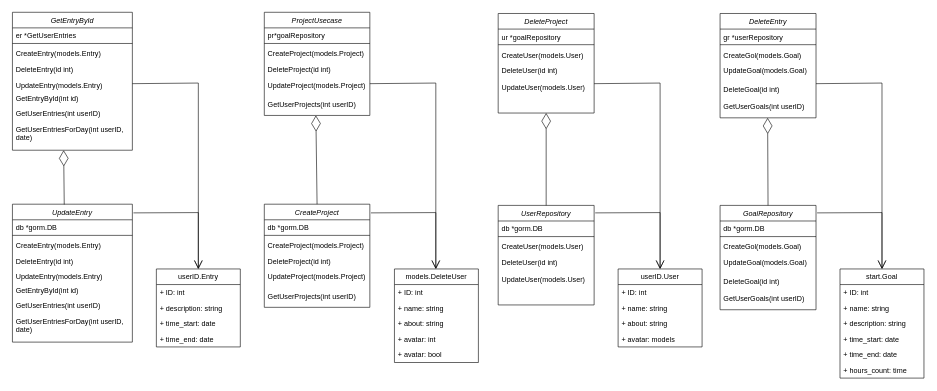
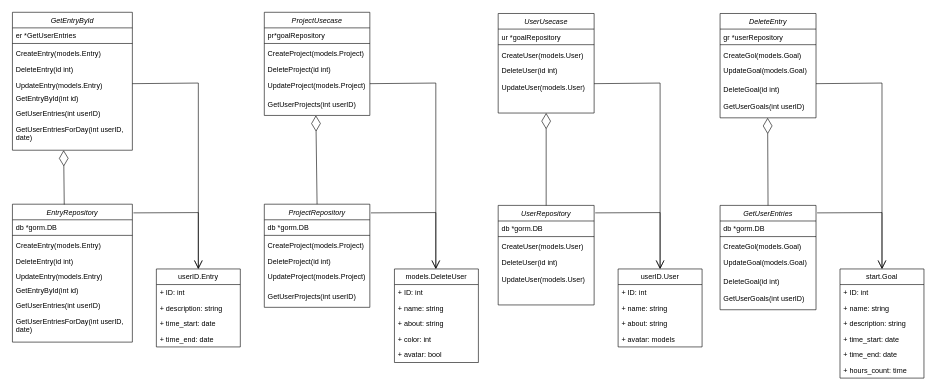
node "DeleteProject": label "DeleteProject" -> "UserUsecase"
node "UpdateEntry": label "UpdateEntry" -> "EntryRepository"
node "CreateProject": label "CreateProject" -> "ProjectRepository"
node "GoalRepository": label "GoalRepository" -> "GetUserEntries"
node "+ avatar: int": label "+ avatar: int" -> "+ color: int"
